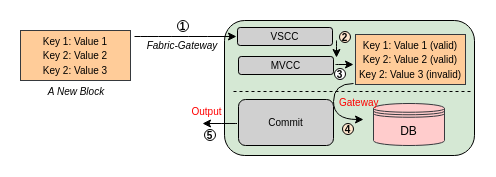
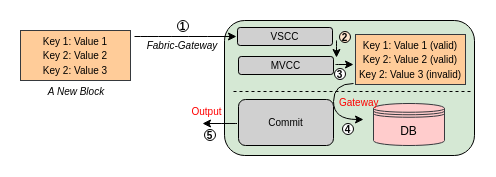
node "4": fillcolor #ffe6cc -> #ffffff
